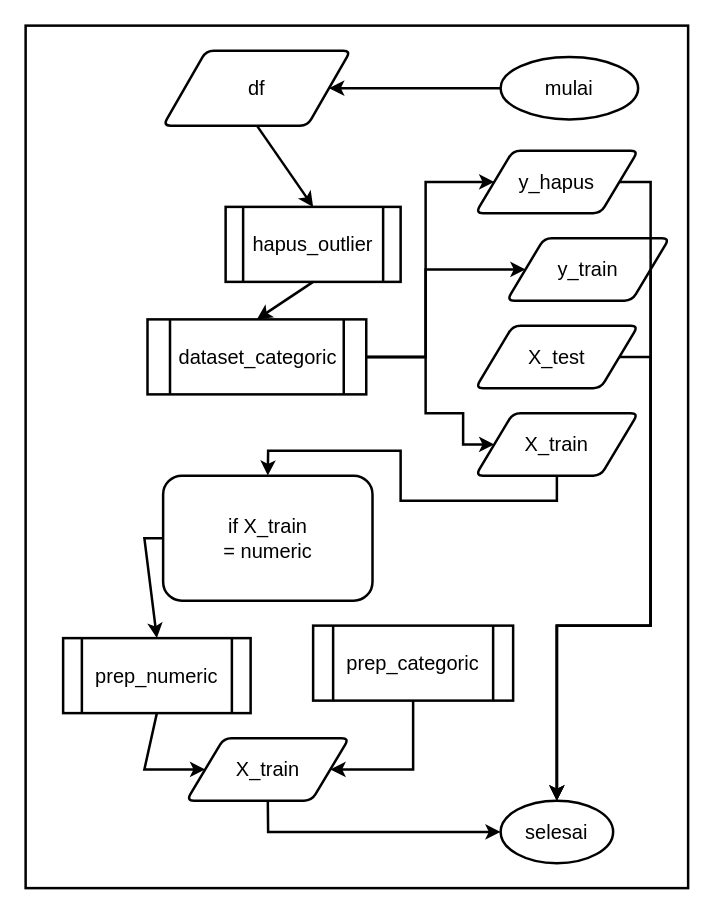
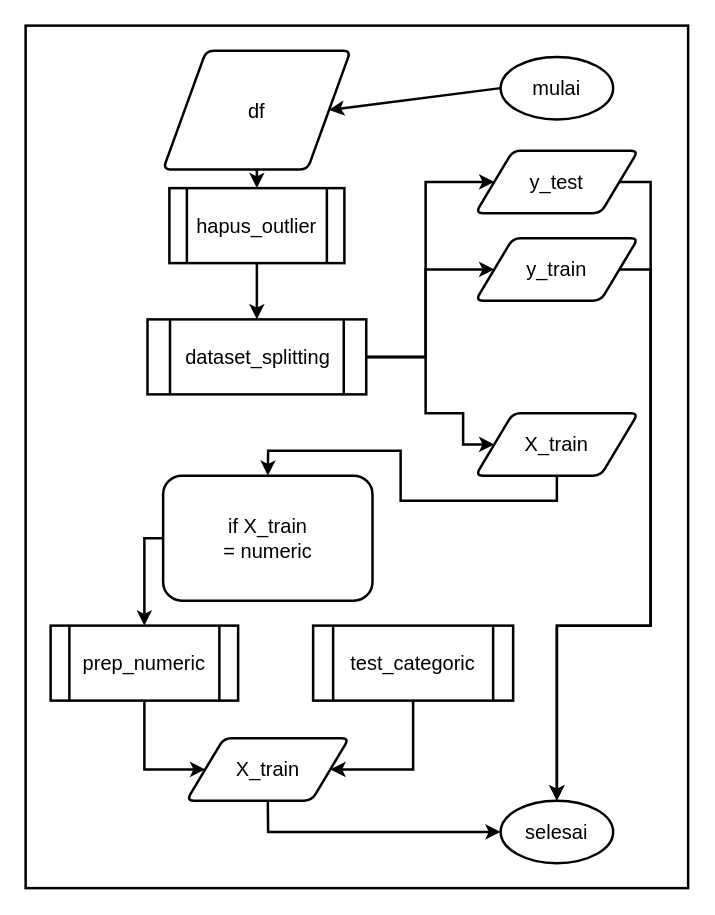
node "df": size 188x75 -> 188x119
node "mulai": size 138x63 -> 113x63
node "y_hapus": label "y_hapus" -> "y_test"
node "hapus_outlier": moved (313, 244) -> (257, 226)
node "y_train": moved (588, 269) -> (557, 269)
node "dataset_categoric": label "dataset_categoric" -> "dataset_splitting"
node "X_test": removed
edge "X_test" -> "selesai": removed
node "prep_categoric": label "prep_categoric" -> "test_categoric"
node "prep_numeric": moved (157, 676) -> (144, 663)
